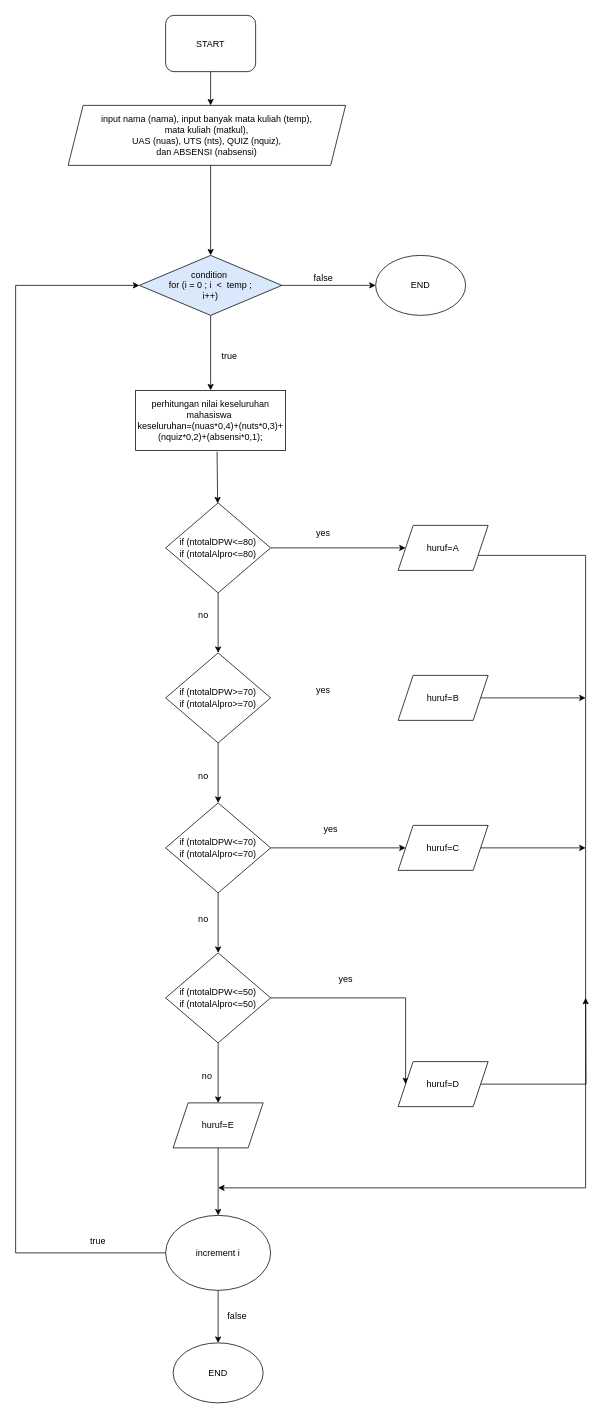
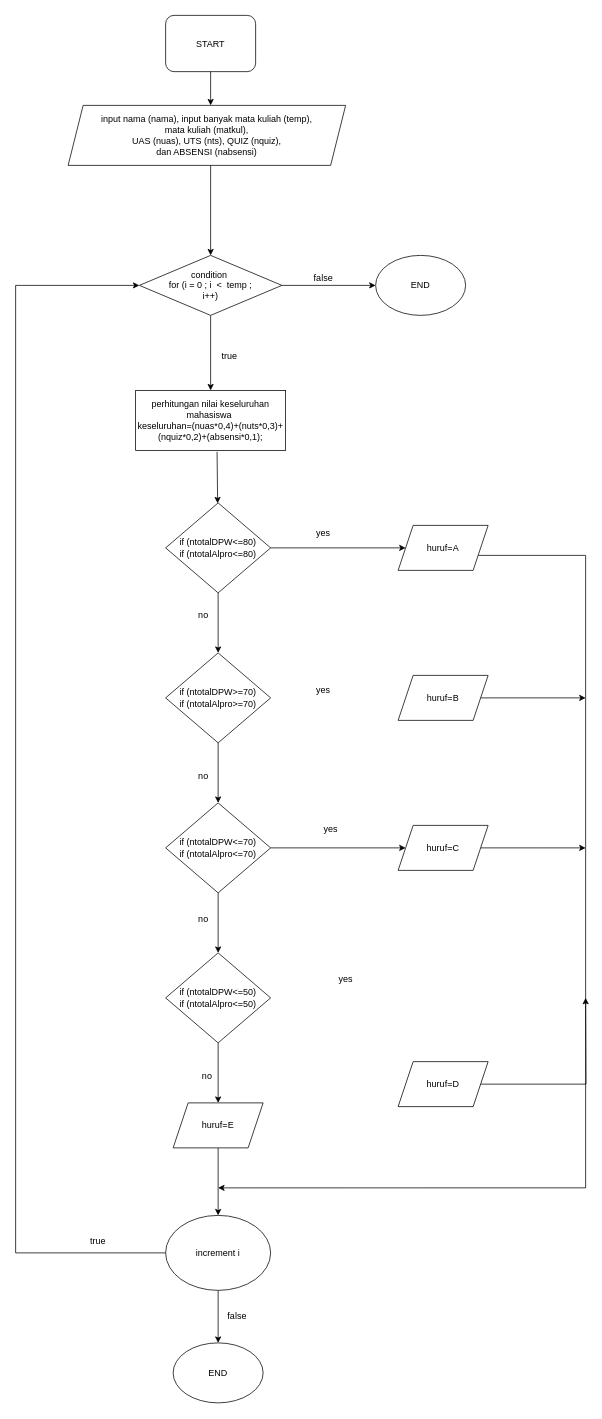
node "condition for (i = 0 ; i < temp ; i++)": fillcolor #dae8fc -> #ffffff
edge "if (ntotalDPW<=50) if (ntotalAlpro<=50)" -> "huruf=D": removed
